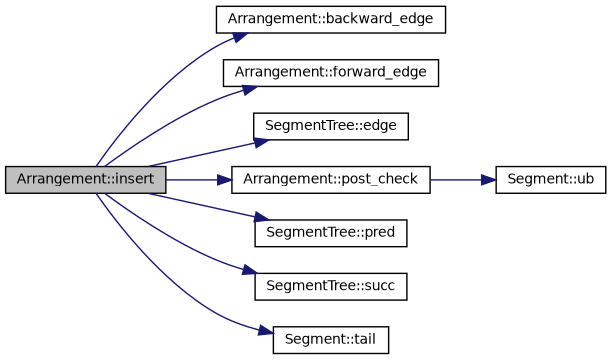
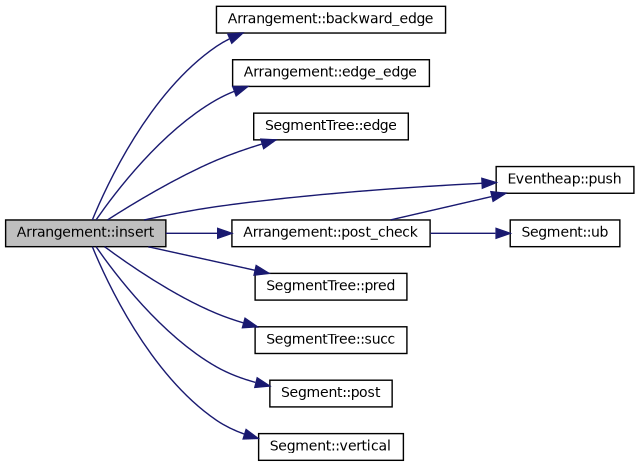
node "Arrangement::forward_edge": label "Arrangement::forward_edge" -> "Arrangement::edge_edge"
node "Eventheap::push": added
node "Segment::tail": label "Segment::tail" -> "Segment::post"
node "Segment::vertical": added
